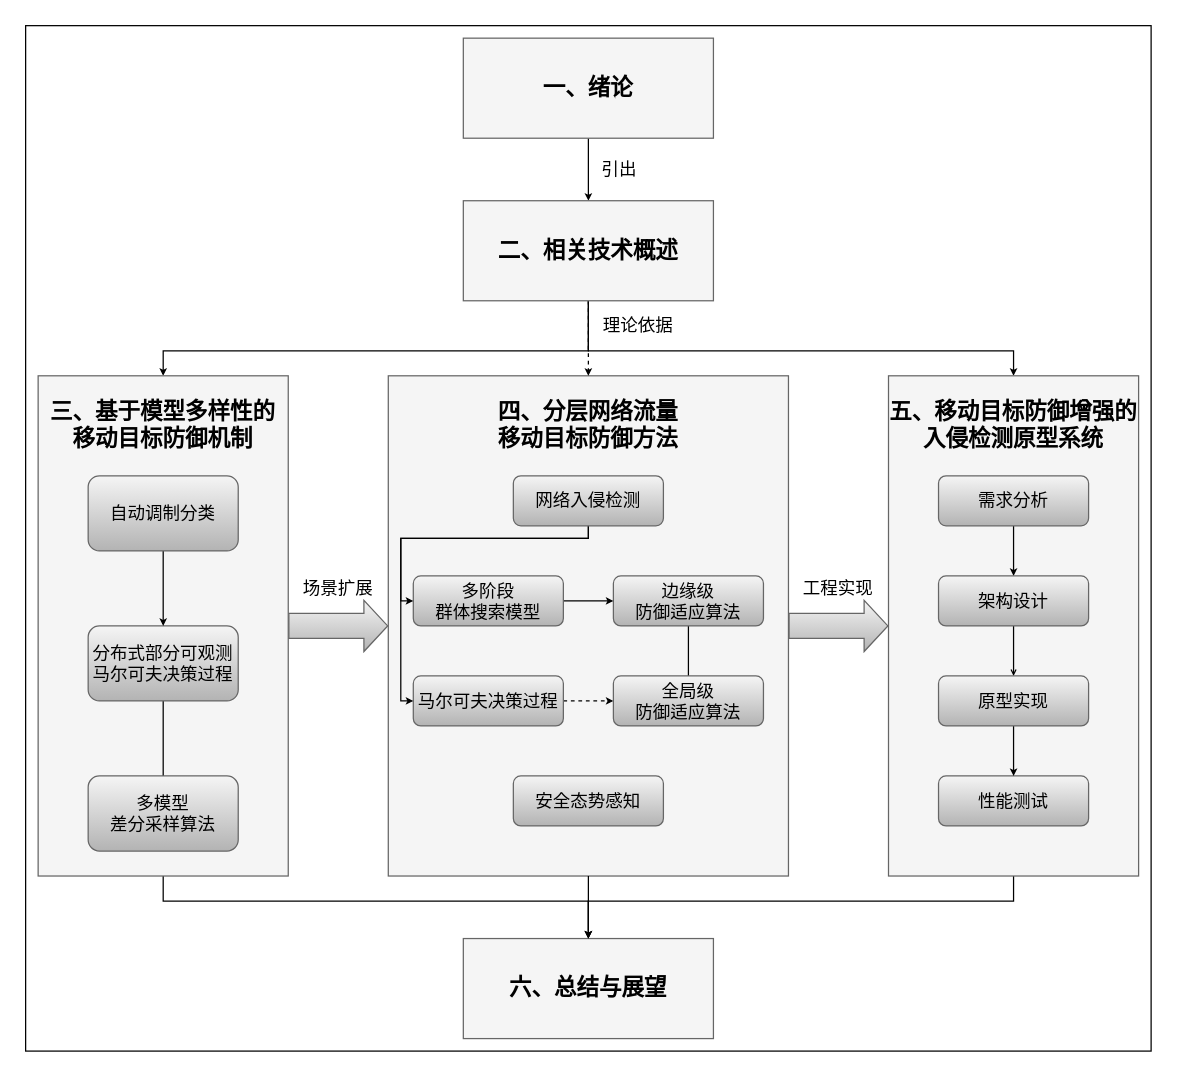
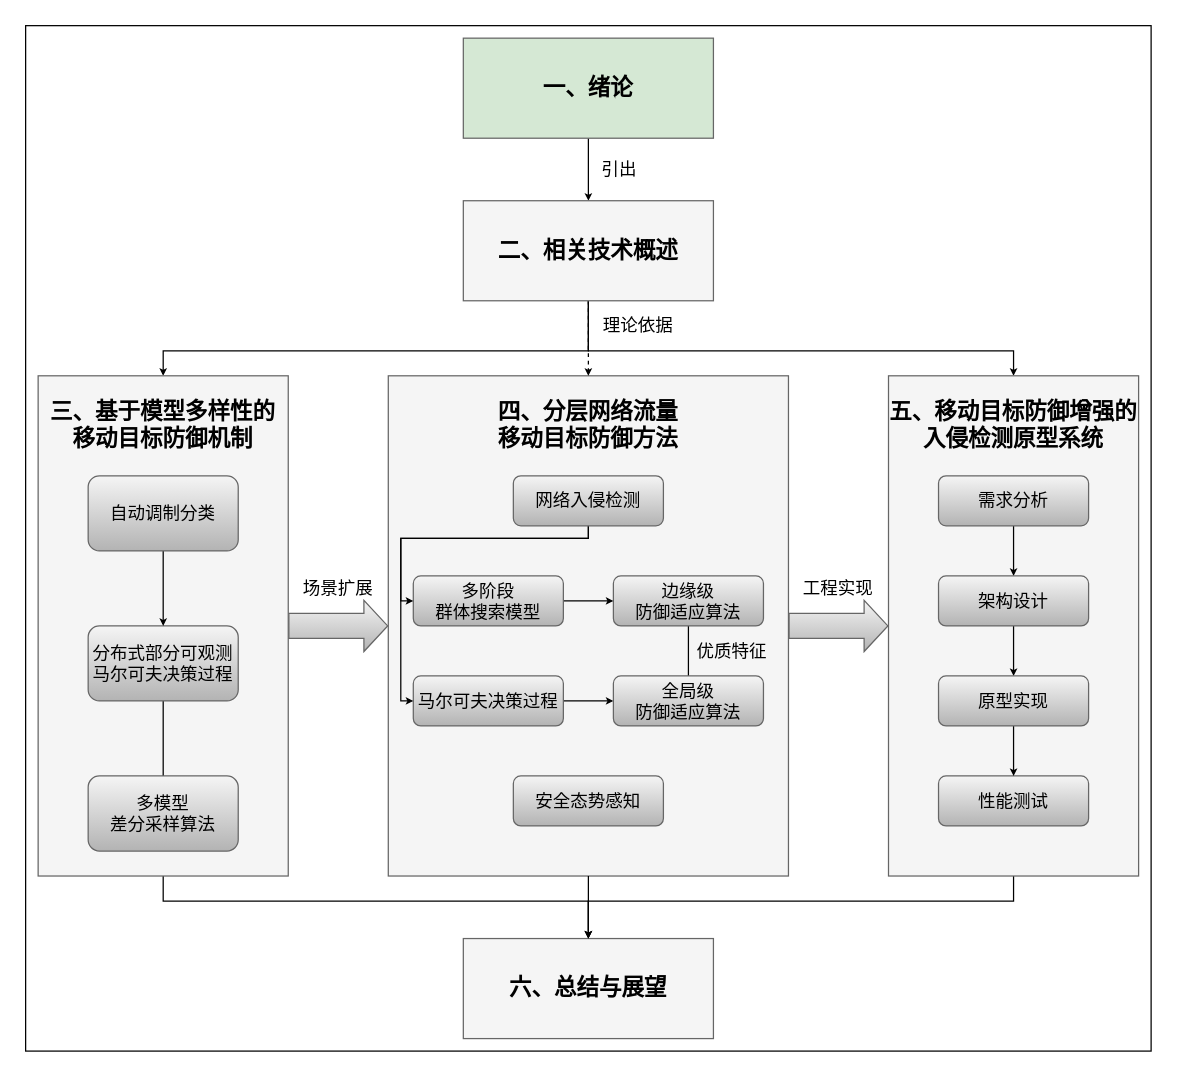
node "一、绪论": fillcolor #f5f5f5 -> #d5e8d4
node "优质特征": added
edge "架构设计" -> "原型实现": arrowhead open -> classic
edge "马尔可夫决策过程" -> "全局级 防御适应算法": style dashed -> solid
